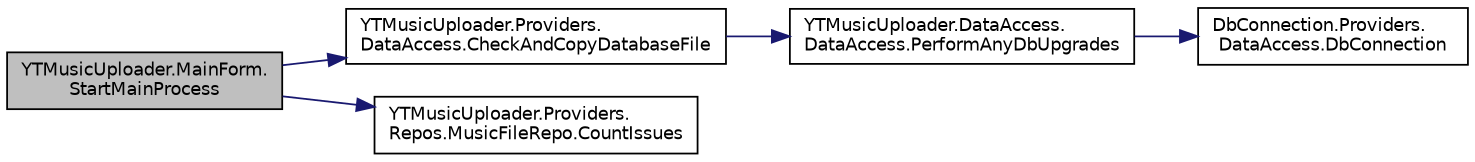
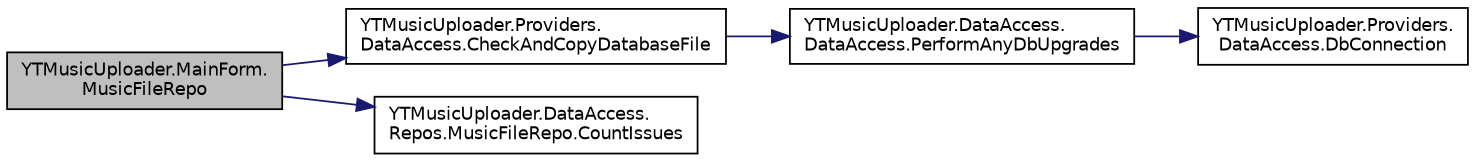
node "DbConnection.Providers. DataAccess.DbConnection": label "DbConnection.Providers. DataAccess.DbConnection" -> "YTMusicUploader.Providers. DataAccess.DbConnection"
node "YTMusicUploader.MainForm. StartMainProcess": label "YTMusicUploader.MainForm. StartMainProcess" -> "YTMusicUploader.MainForm. MusicFileRepo"
node "YTMusicUploader.Providers. Repos.MusicFileRepo.CountIssues": label "YTMusicUploader.Providers. Repos.MusicFileRepo.CountIssues" -> "YTMusicUploader.DataAccess. Repos.MusicFileRepo.CountIssues"
